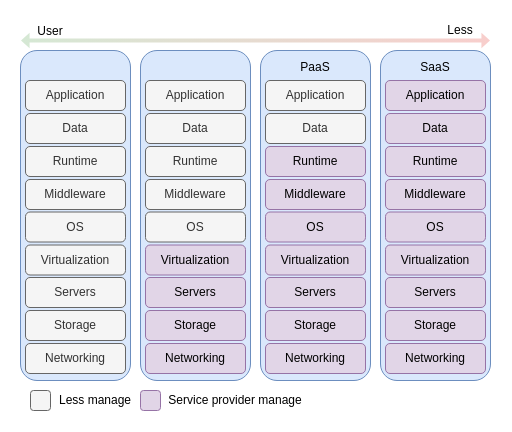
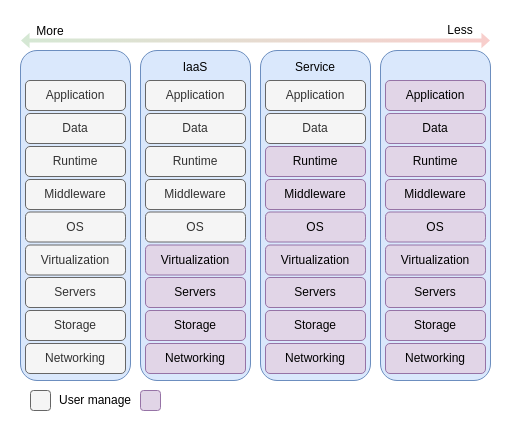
node "User": label "User" -> "More"
node "IaaS": added
node "PaaS": label "PaaS" -> "Service"
node "SaaS": removed
node "Less manage": label "Less manage" -> "User manage"
node "Service provider manage": removed
